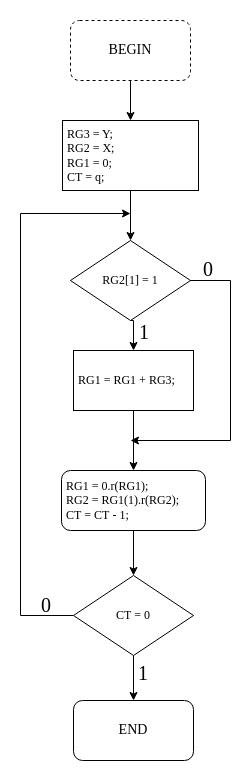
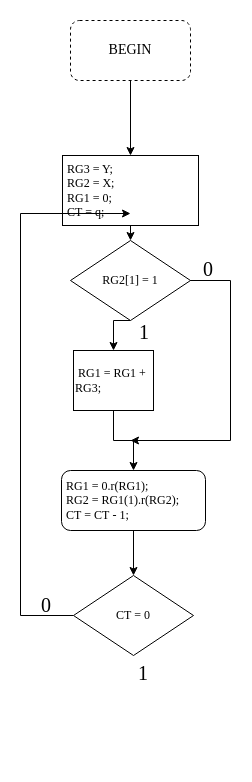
node "RG3 = Y; RG2 = X; RG1 = 0; СТ = q;": moved (131, 156) -> (131, 191)
node "RG1 = RG1 + RG3;": size 120x60 -> 80x60
edge "СТ = 0" -> "END": removed
node "END": removed
